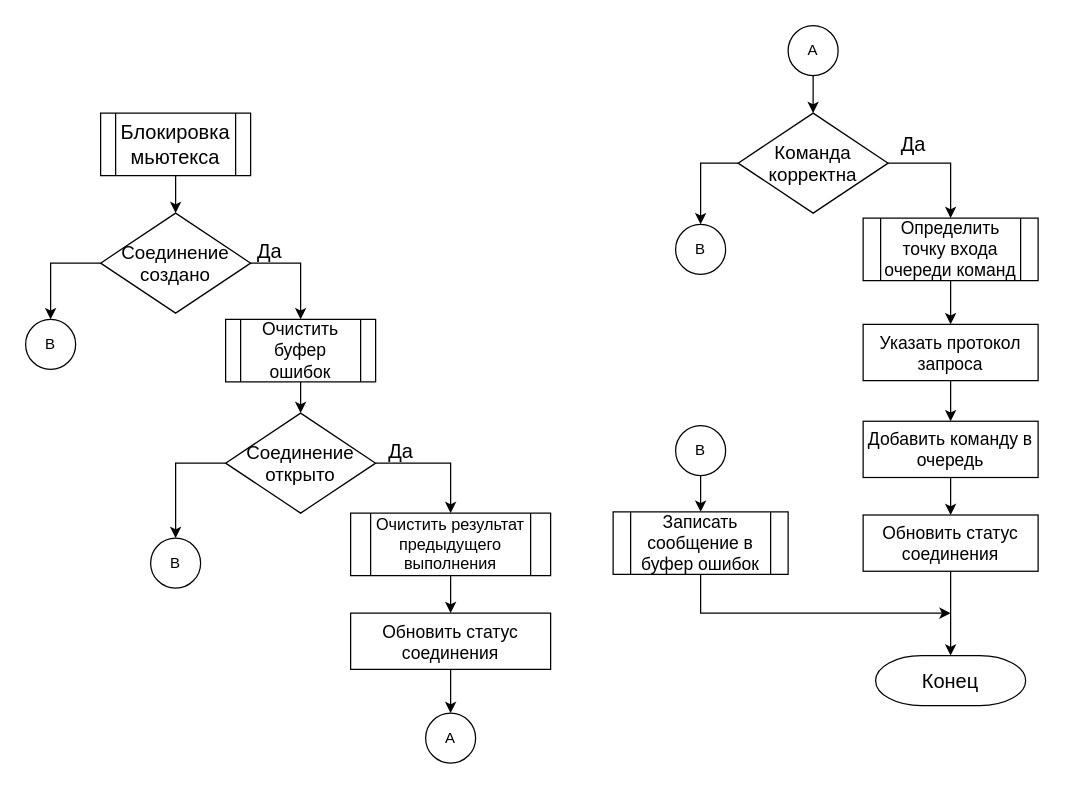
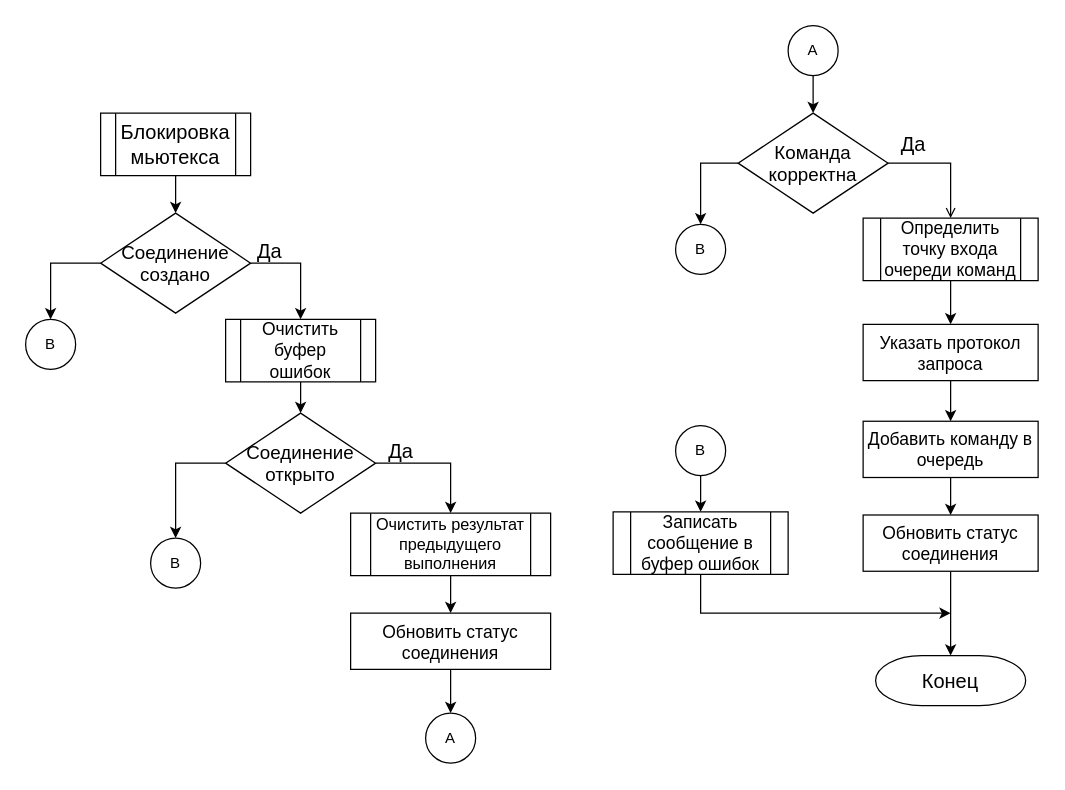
edge "Команда корректна" -> "Определить точку входа очереди команд": arrowhead classic -> open
